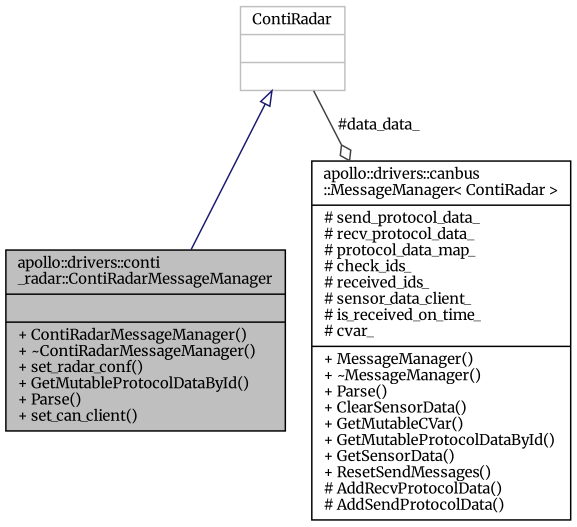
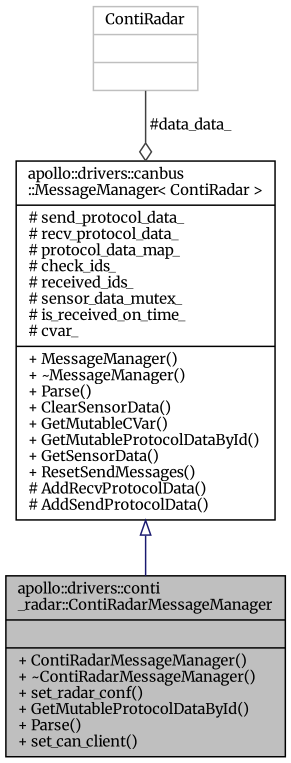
edge "apollo::drivers::conti" -> "ContiRadar": now "apollo::drivers::conti" -> "apollo::drivers::canbus"
node "apollo::drivers::canbus": text "# sensor_data_client_" -> "# sensor_data_mutex_"
